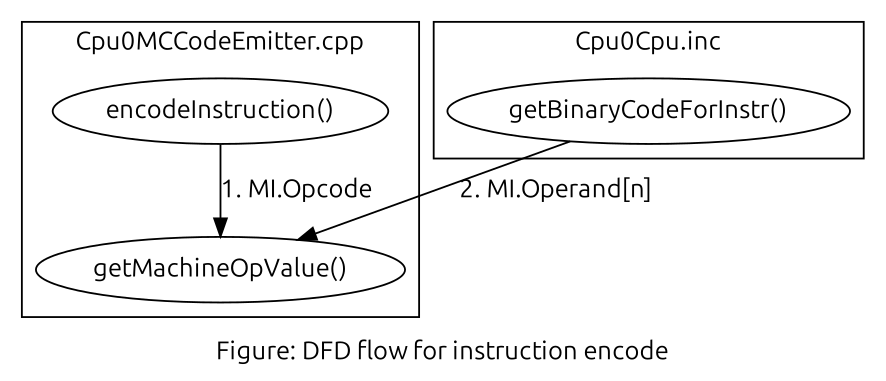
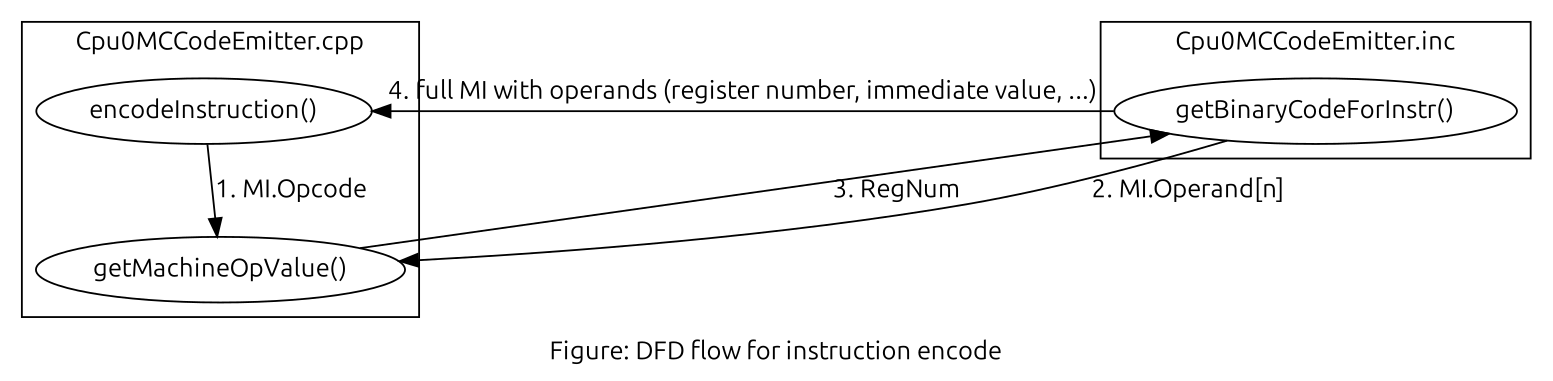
cluster "Cpu0Cpu.inc": label "Cpu0Cpu.inc" -> "Cpu0MCCodeEmitter.inc"
edge "getBinaryCodeForInstr()" -> "encodeInstruction()": added, label "4. full MI with operands (register number, immediate value, ...)"
edge "getMachineOpValue()" -> "getBinaryCodeForInstr()": added, label "3. RegNum"
